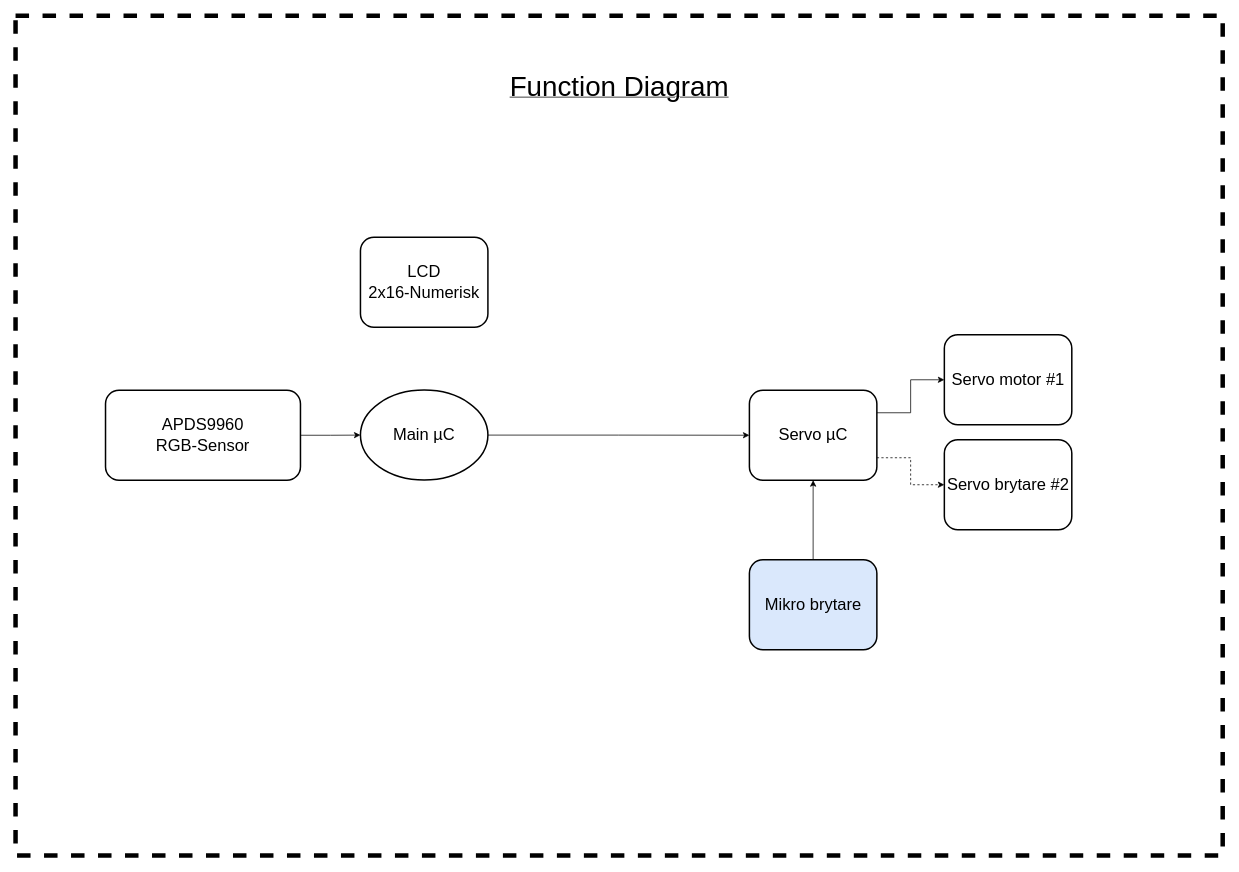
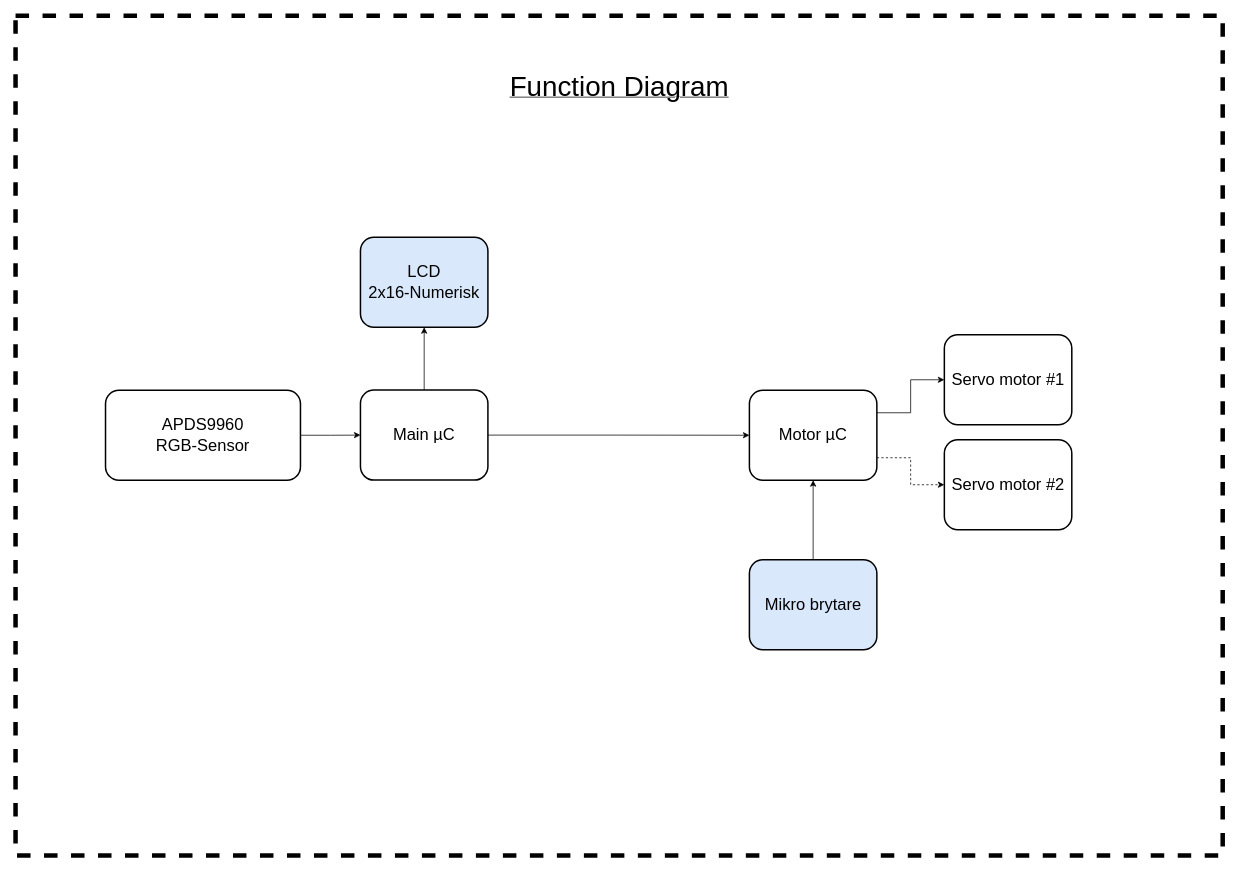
node "LCD 2x16-Numerisk": fillcolor #ffffff -> #dae8fc
edge "Main µC" -> "LCD 2x16-Numerisk": added
node "Main µC": shape ellipse -> rounded rectangle
node "Servo µC": label "Servo µC" -> "Motor µC"
node "Servo brytare #2": label "Servo brytare #2" -> "Servo motor #2"
